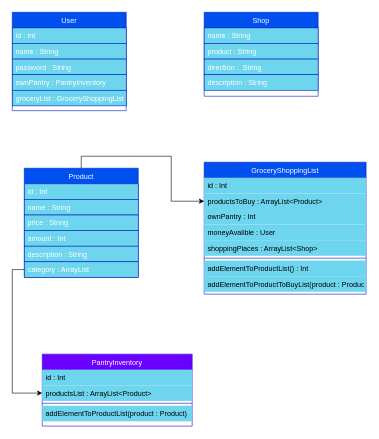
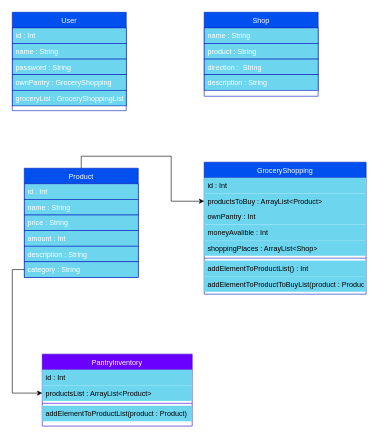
node "ownPantry : PantryInventory": label "ownPantry : PantryInventory" -> "ownPantry : GroceryShopping"
node "GroceryShoppingList": label "GroceryShoppingList" -> "GroceryShopping"
node "moneyAvalible : User": label "moneyAvalible : User" -> "moneyAvalible : Int"
node "category : ArrayList": label "category : ArrayList" -> "category : String"
